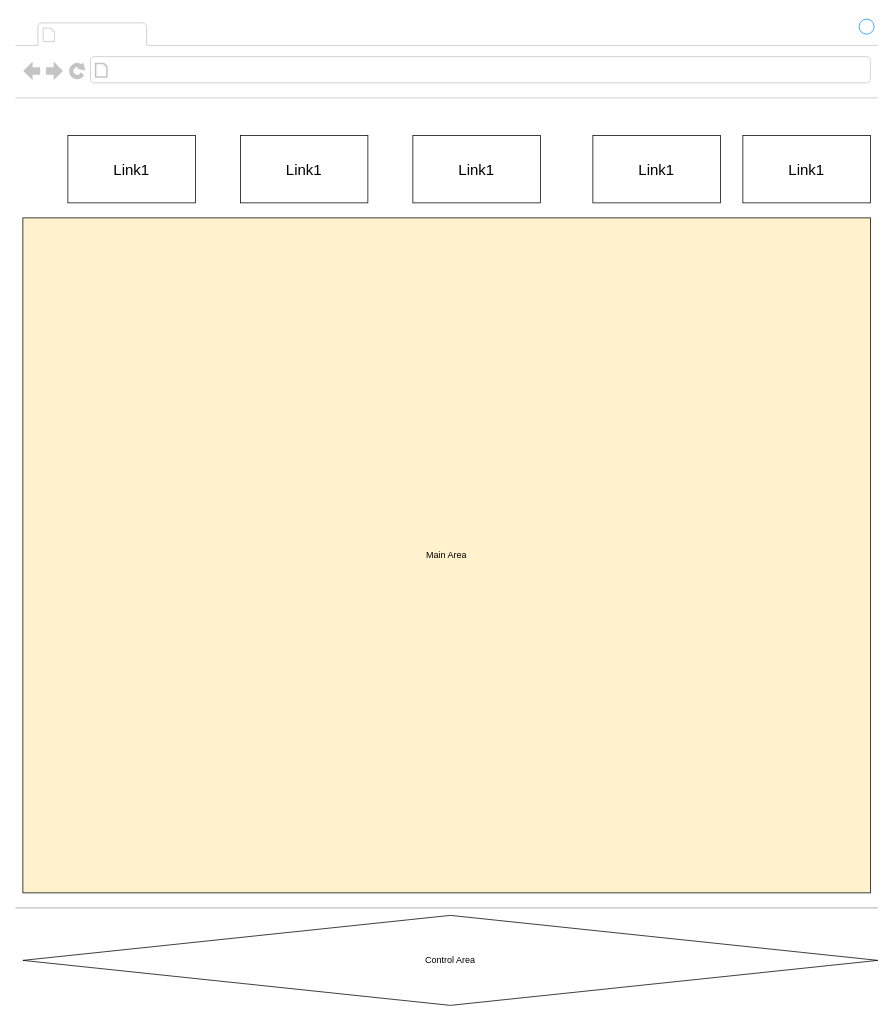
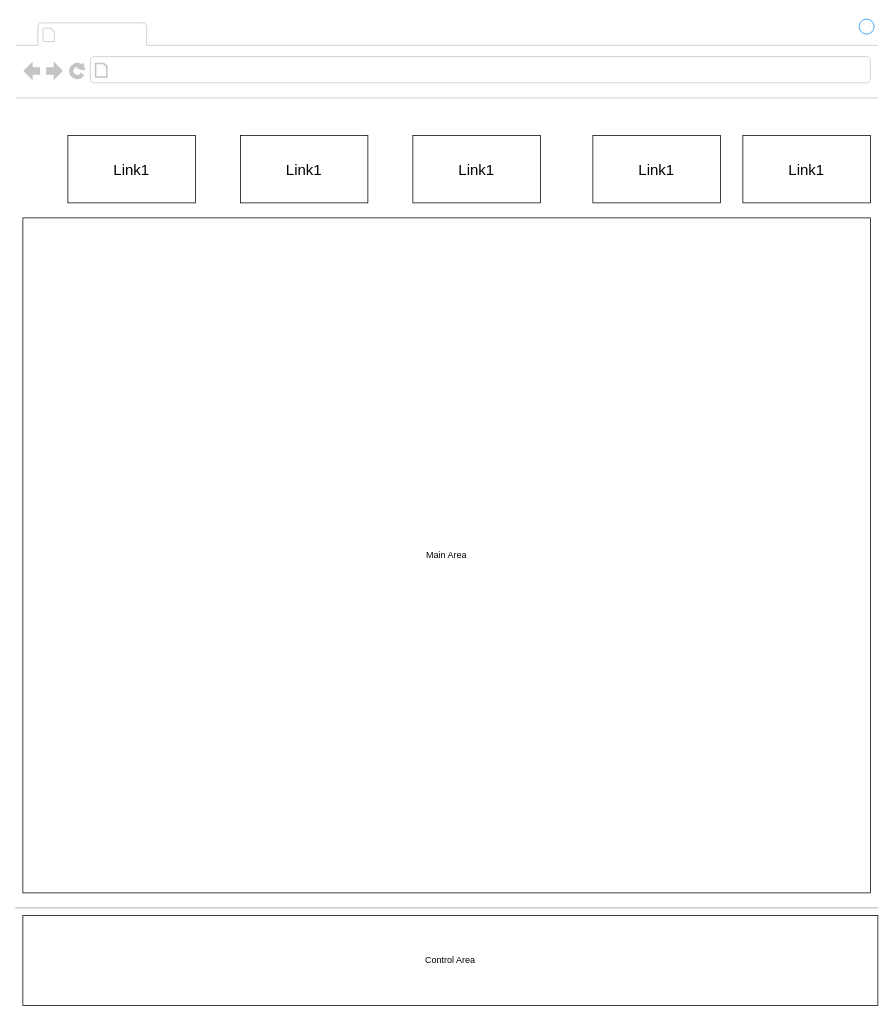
node "Main Area": fillcolor #fff2cc -> #ffffff
node "Control Area": shape diamond -> rectangle
